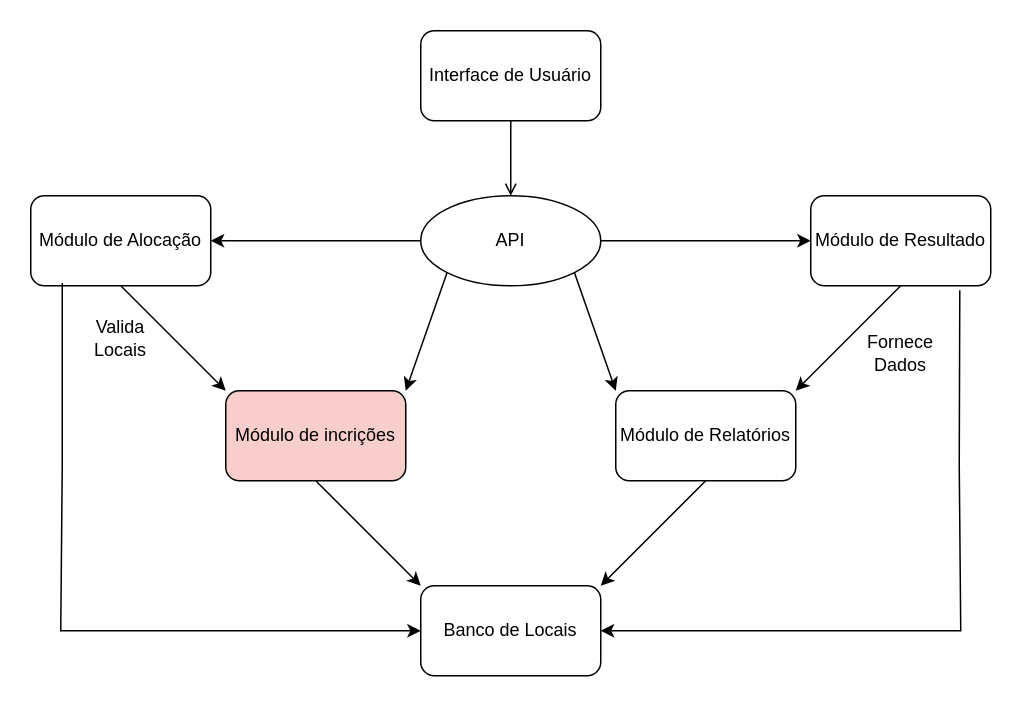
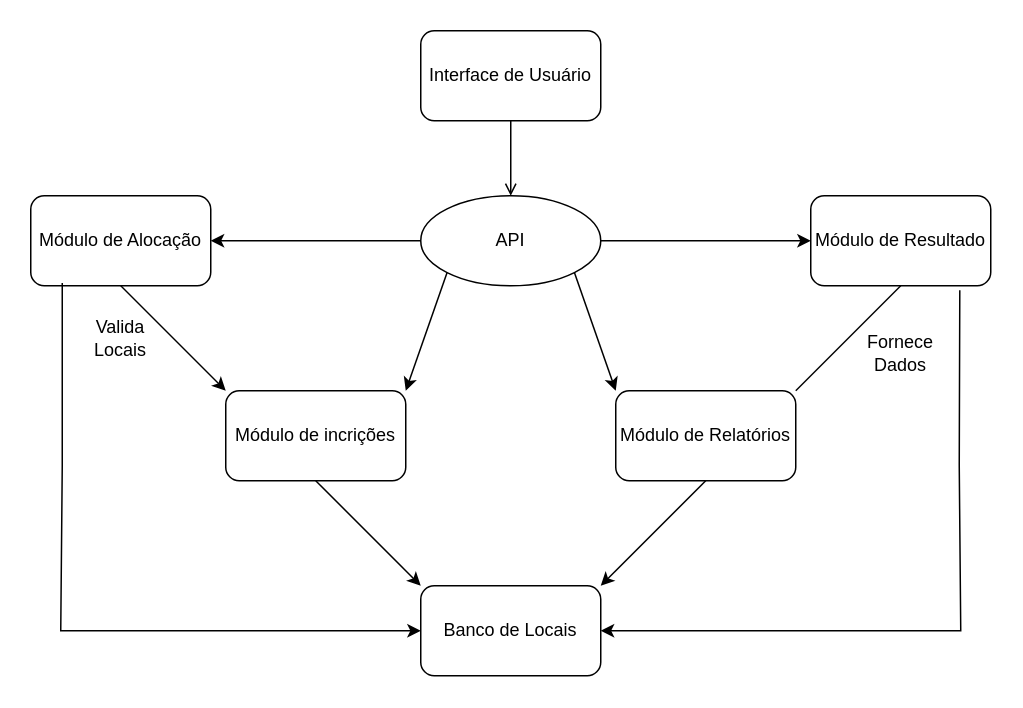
edge "Módulo de Resultado" -> "Módulo de Relatórios": arrowhead classic -> none
node "Módulo de incrições": fillcolor #f8cecc -> #ffffff
